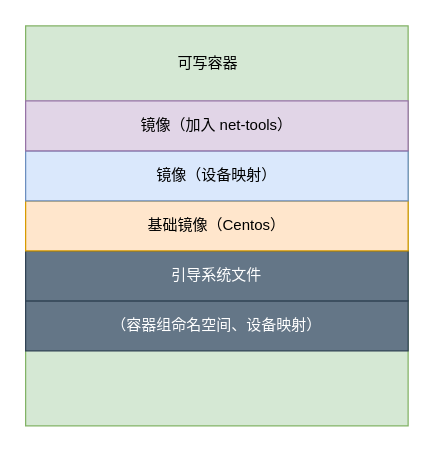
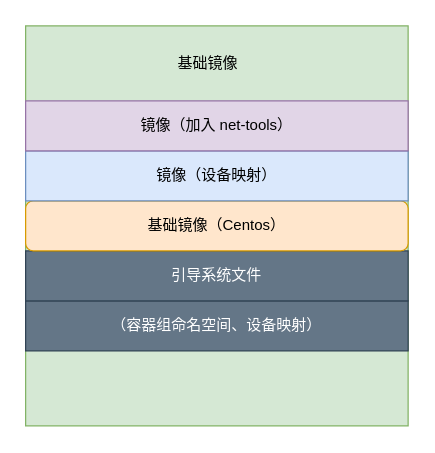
node "可写容器": label "可写容器" -> "基础镜像"
node "基础镜像（Centos）": shape rectangle -> rounded rectangle
